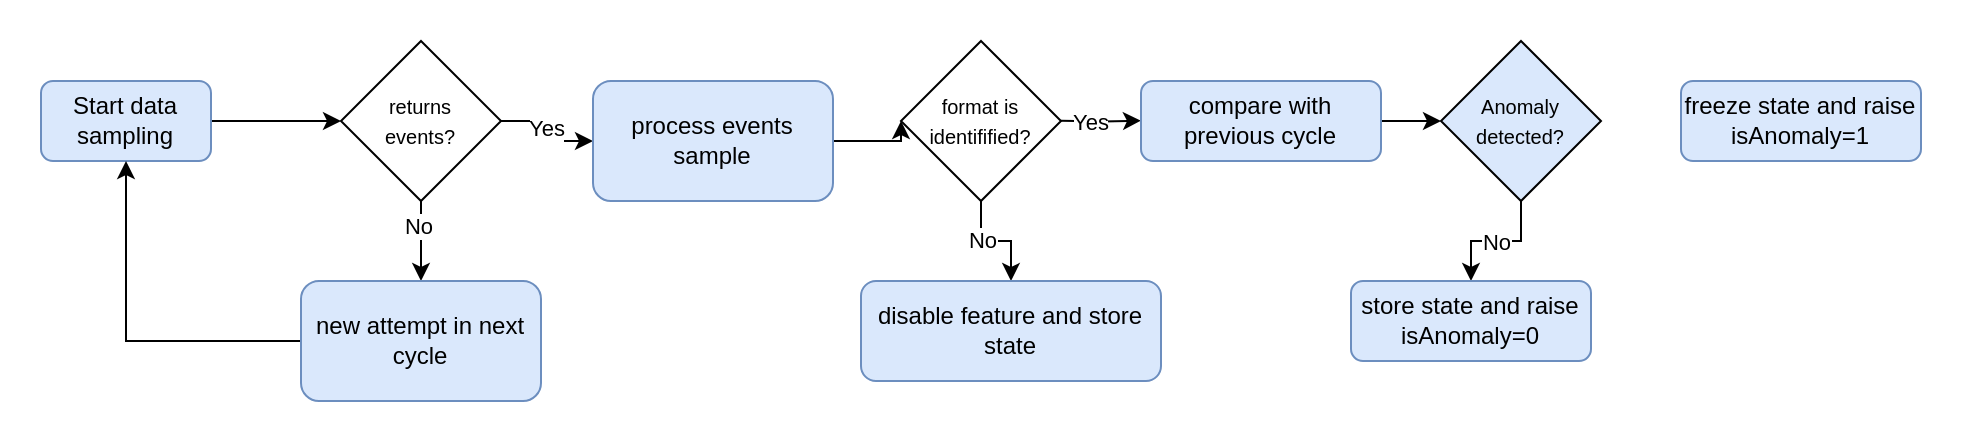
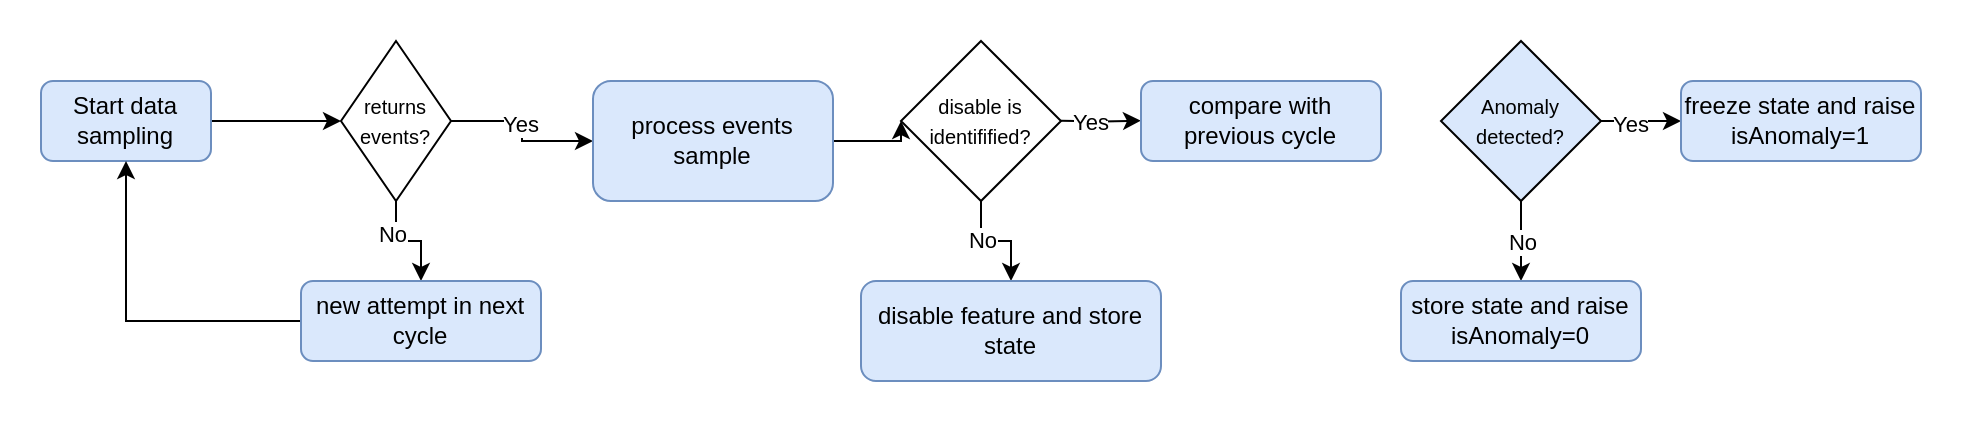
node "returns events?": size 160x160 -> 110x160
node "format is identifified?": label "format is identifified?" -> "disable is identifified?"
edge "compare with previous cycle" -> "Anomaly detected?": removed
edge "Anomaly detected?" -> "freeze state and raise isAnomaly=1": added, label "Yes"
node "store state and raise isAnomaly=0": moved (1471, 321) -> (1521, 321)
node "new attempt in next cycle": size 240x120 -> 240x80
